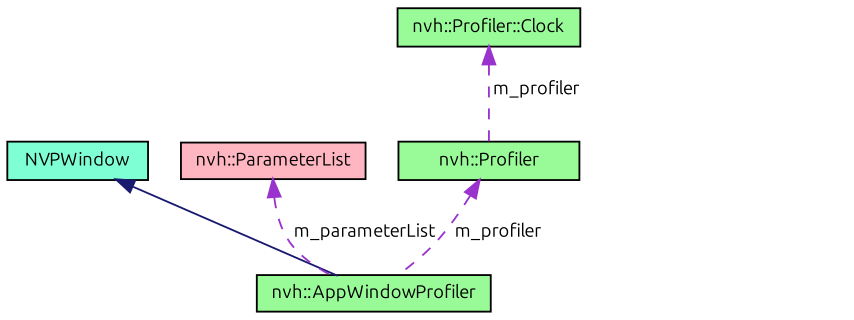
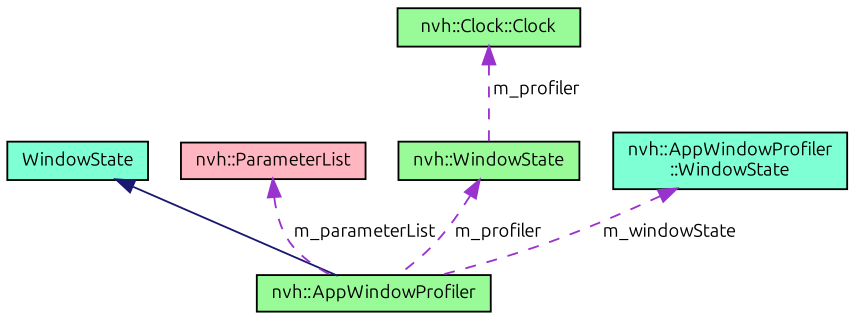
node "nvh::Profiler::Clock": label "nvh::Profiler::Clock" -> "nvh::Clock::Clock"
node "NVPWindow": label "NVPWindow" -> "WindowState"
node "nvh::Profiler": label "nvh::Profiler" -> "nvh::WindowState"
node "nvh::AppWindowProfiler ::WindowState": added
